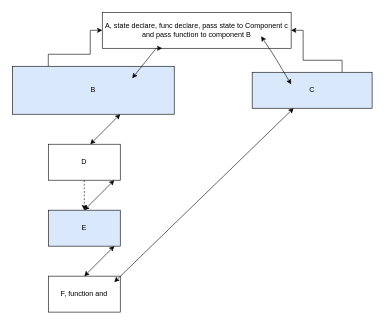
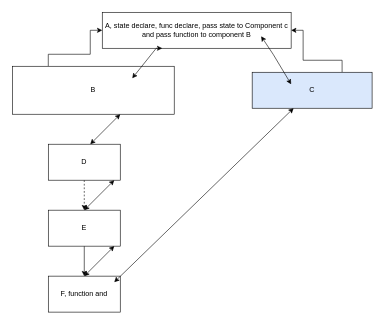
node "B": fillcolor #dae8fc -> #ffffff
node "E": fillcolor #dae8fc -> #ffffff
edge "E" -> "F, function and": added
